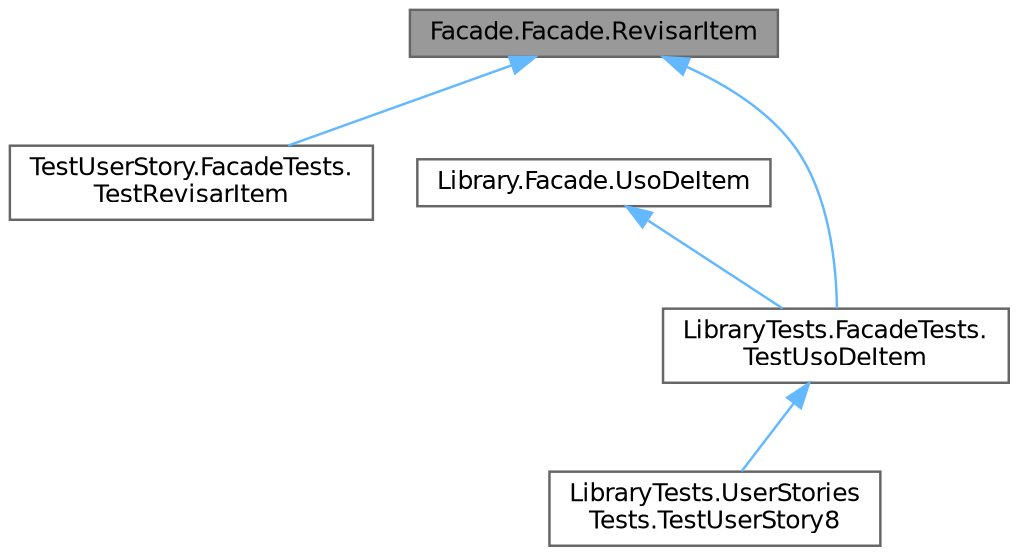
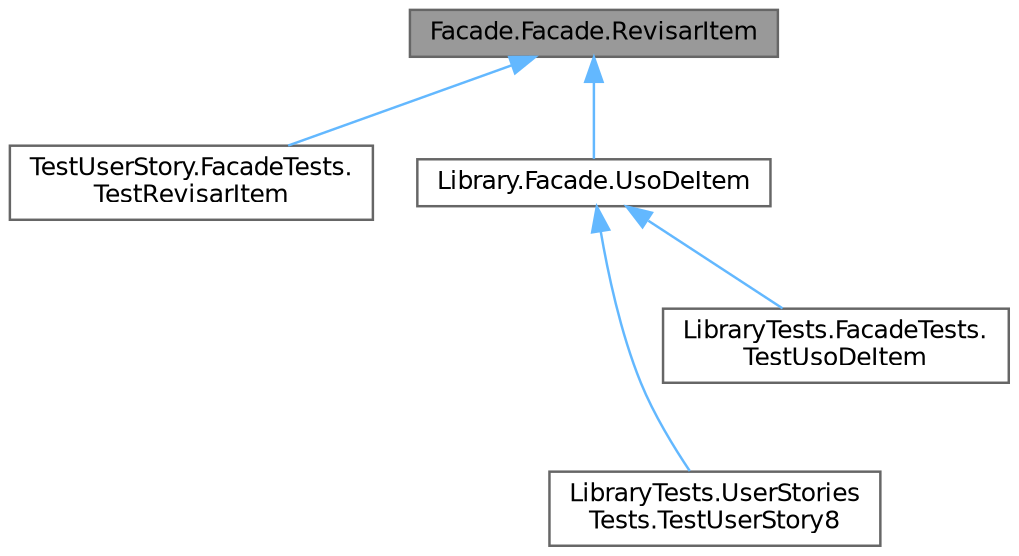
edge "LibraryTests.FacadeTests. TestUsoDeItem" -> "Facade.Facade.RevisarItem": now "Library.Facade.UsoDeItem" -> "Facade.Facade.RevisarItem"
edge "LibraryTests.UserStories Tests.TestUserStory8" -> "LibraryTests.FacadeTests. TestUsoDeItem": now "LibraryTests.UserStories Tests.TestUserStory8" -> "Library.Facade.UsoDeItem"
